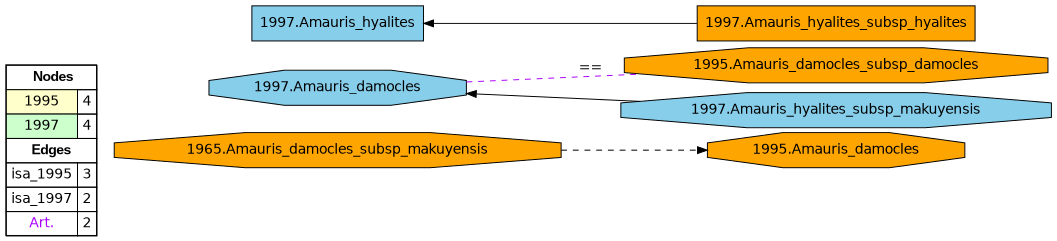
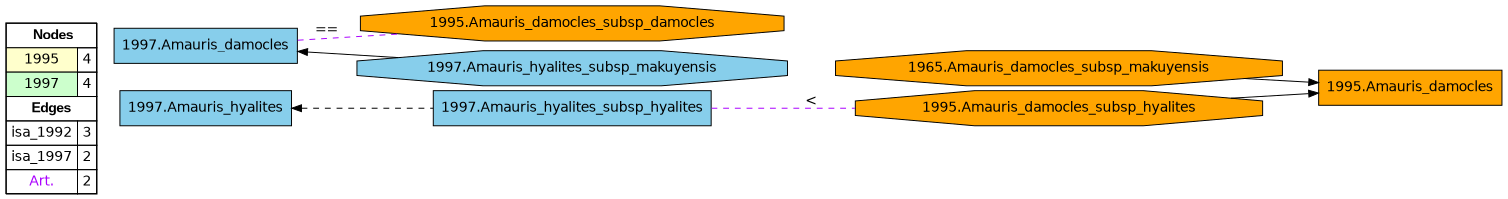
edge "1997.Amauris_hyalites_subsp_hyalites" -> "1997.Amauris_hyalites": style solid -> dashed
node "1997.Amauris_hyalites_subsp_hyalites": fillcolor orange -> skyblue
node "1997.Amauris_damocles": shape octagon -> box
node "1995.Amauris_damocles_subsp_hyalites": added
edge "1965.Amauris_damocles_subsp_makuyensis" -> "1995.Amauris_damocles": style dashed -> solid
node "1995.Amauris_damocles": shape octagon -> box
node "Nodes": text "isa_1995" -> "isa_1992"
